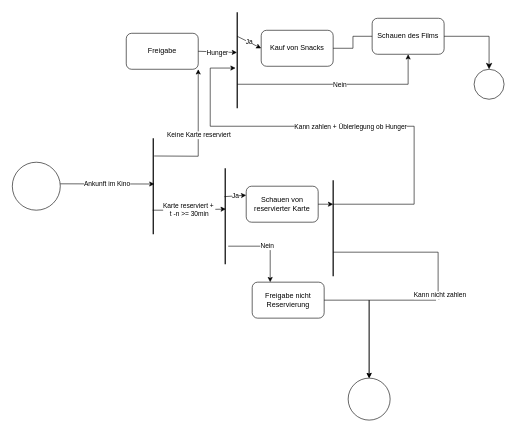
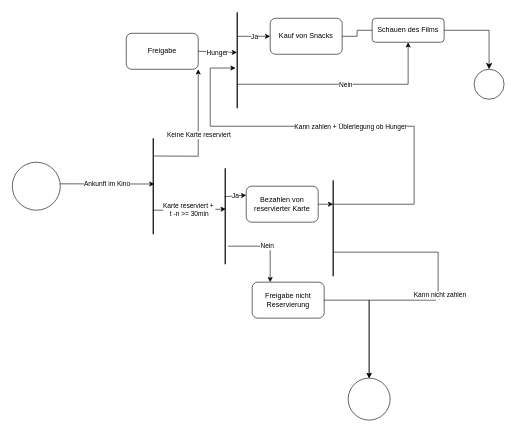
node "Schauen des Films": size 72x36 -> 72x24
node "Kauf von Snacks": moved (297, 48) -> (306, 36)
node "Schauen von reservierter Karte": label "Schauen von reservierter Karte" -> "Bezahlen von reservierter Karte"
